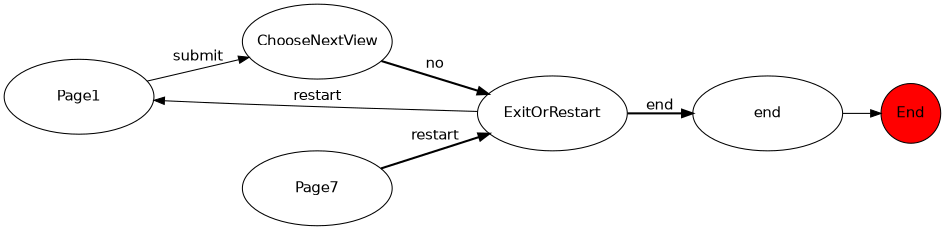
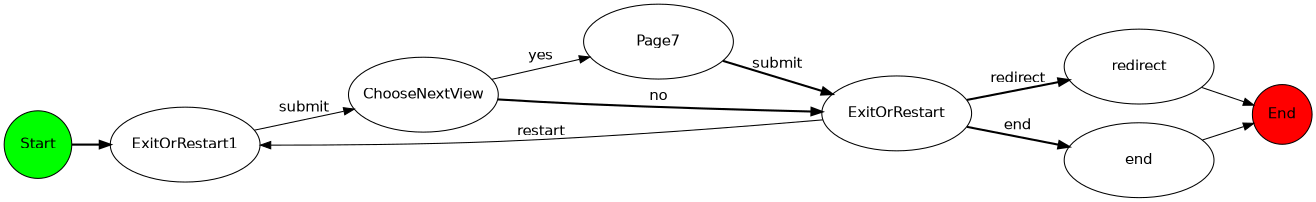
node "redirect": added
edge "ChooseNextView" -> "Page7": added, label "yes"
node "Page1": label "Page1" -> "ExitOrRestart1"
edge "Page7" -> "ExitOrRestart": label "restart" -> "submit"
node "Start": added
